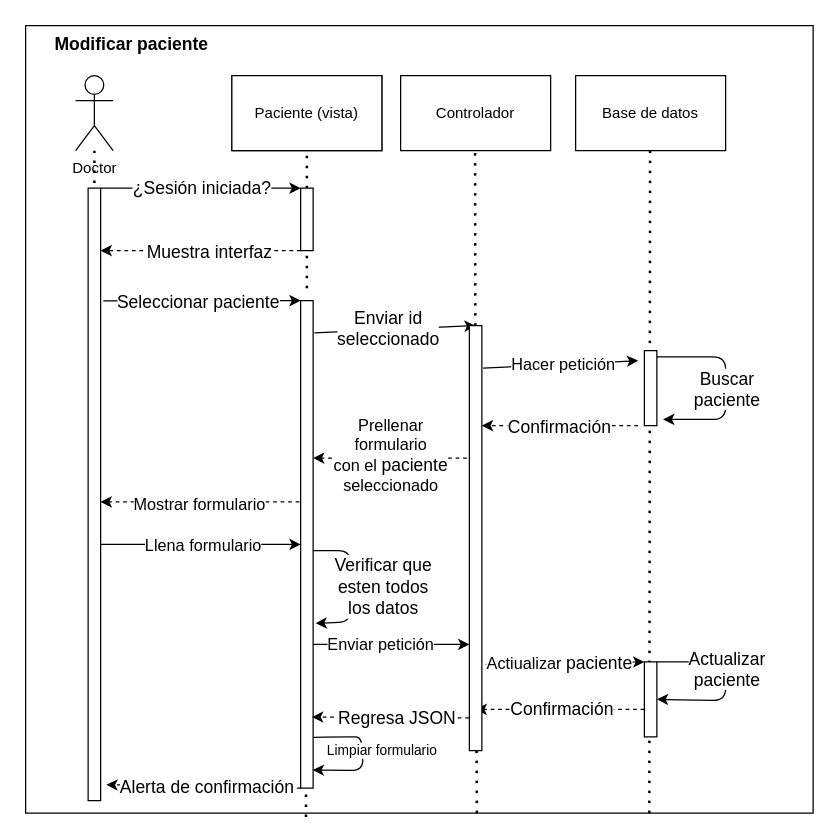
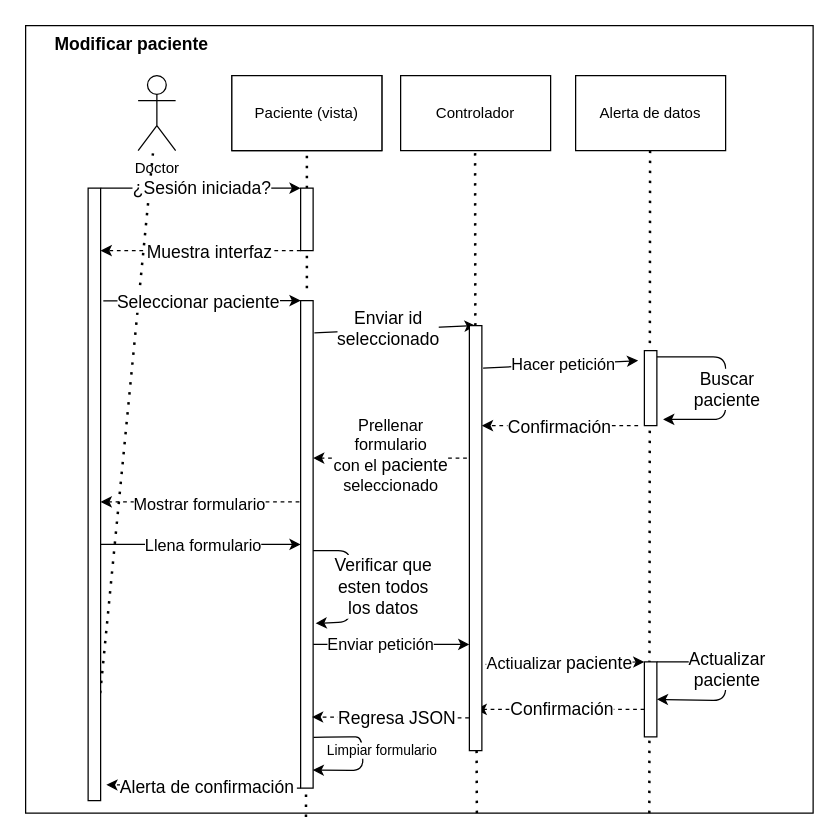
node "Doctor": moved (94, 113) -> (157, 113)
node "Base de datos": label "Base de datos" -> "Alerta de datos"
